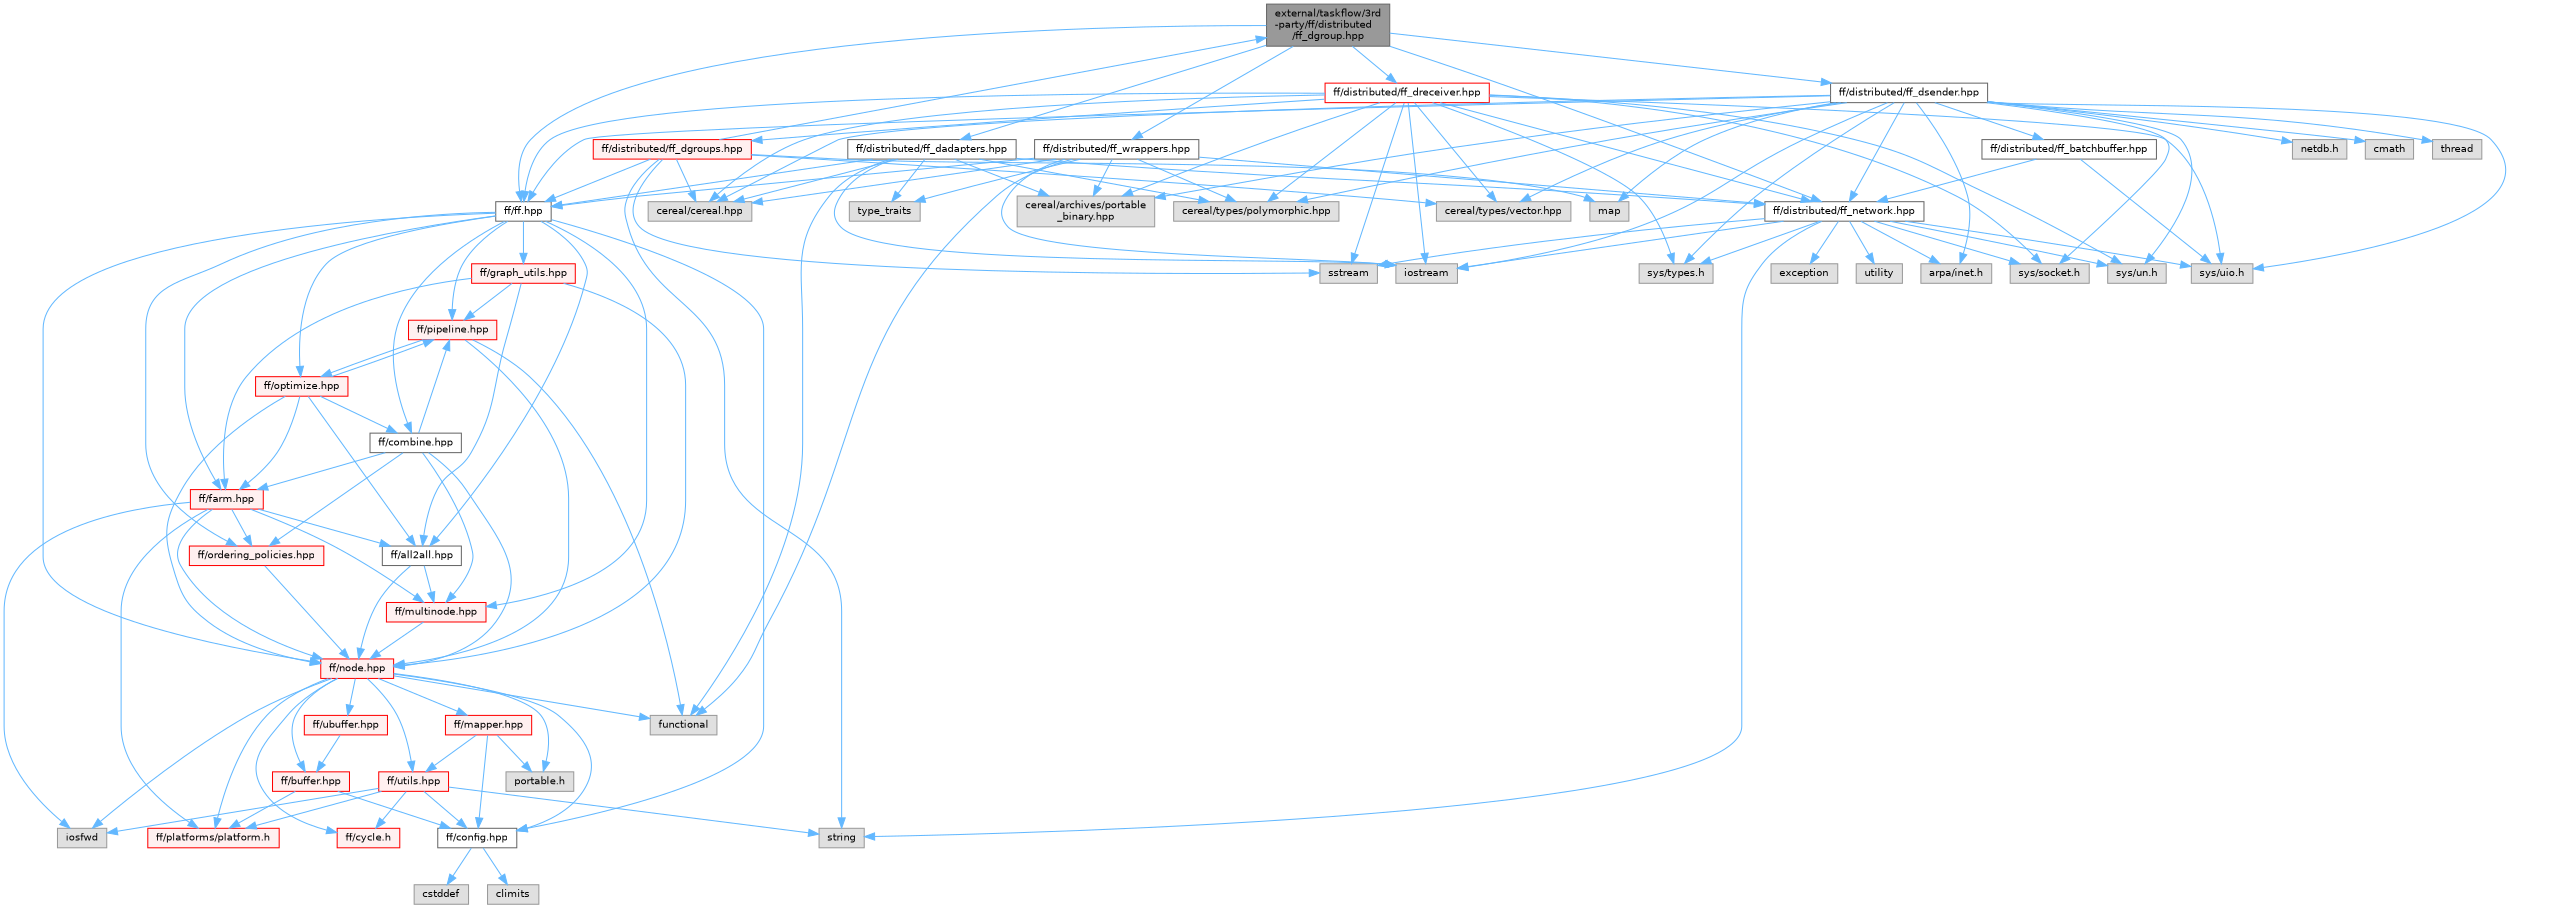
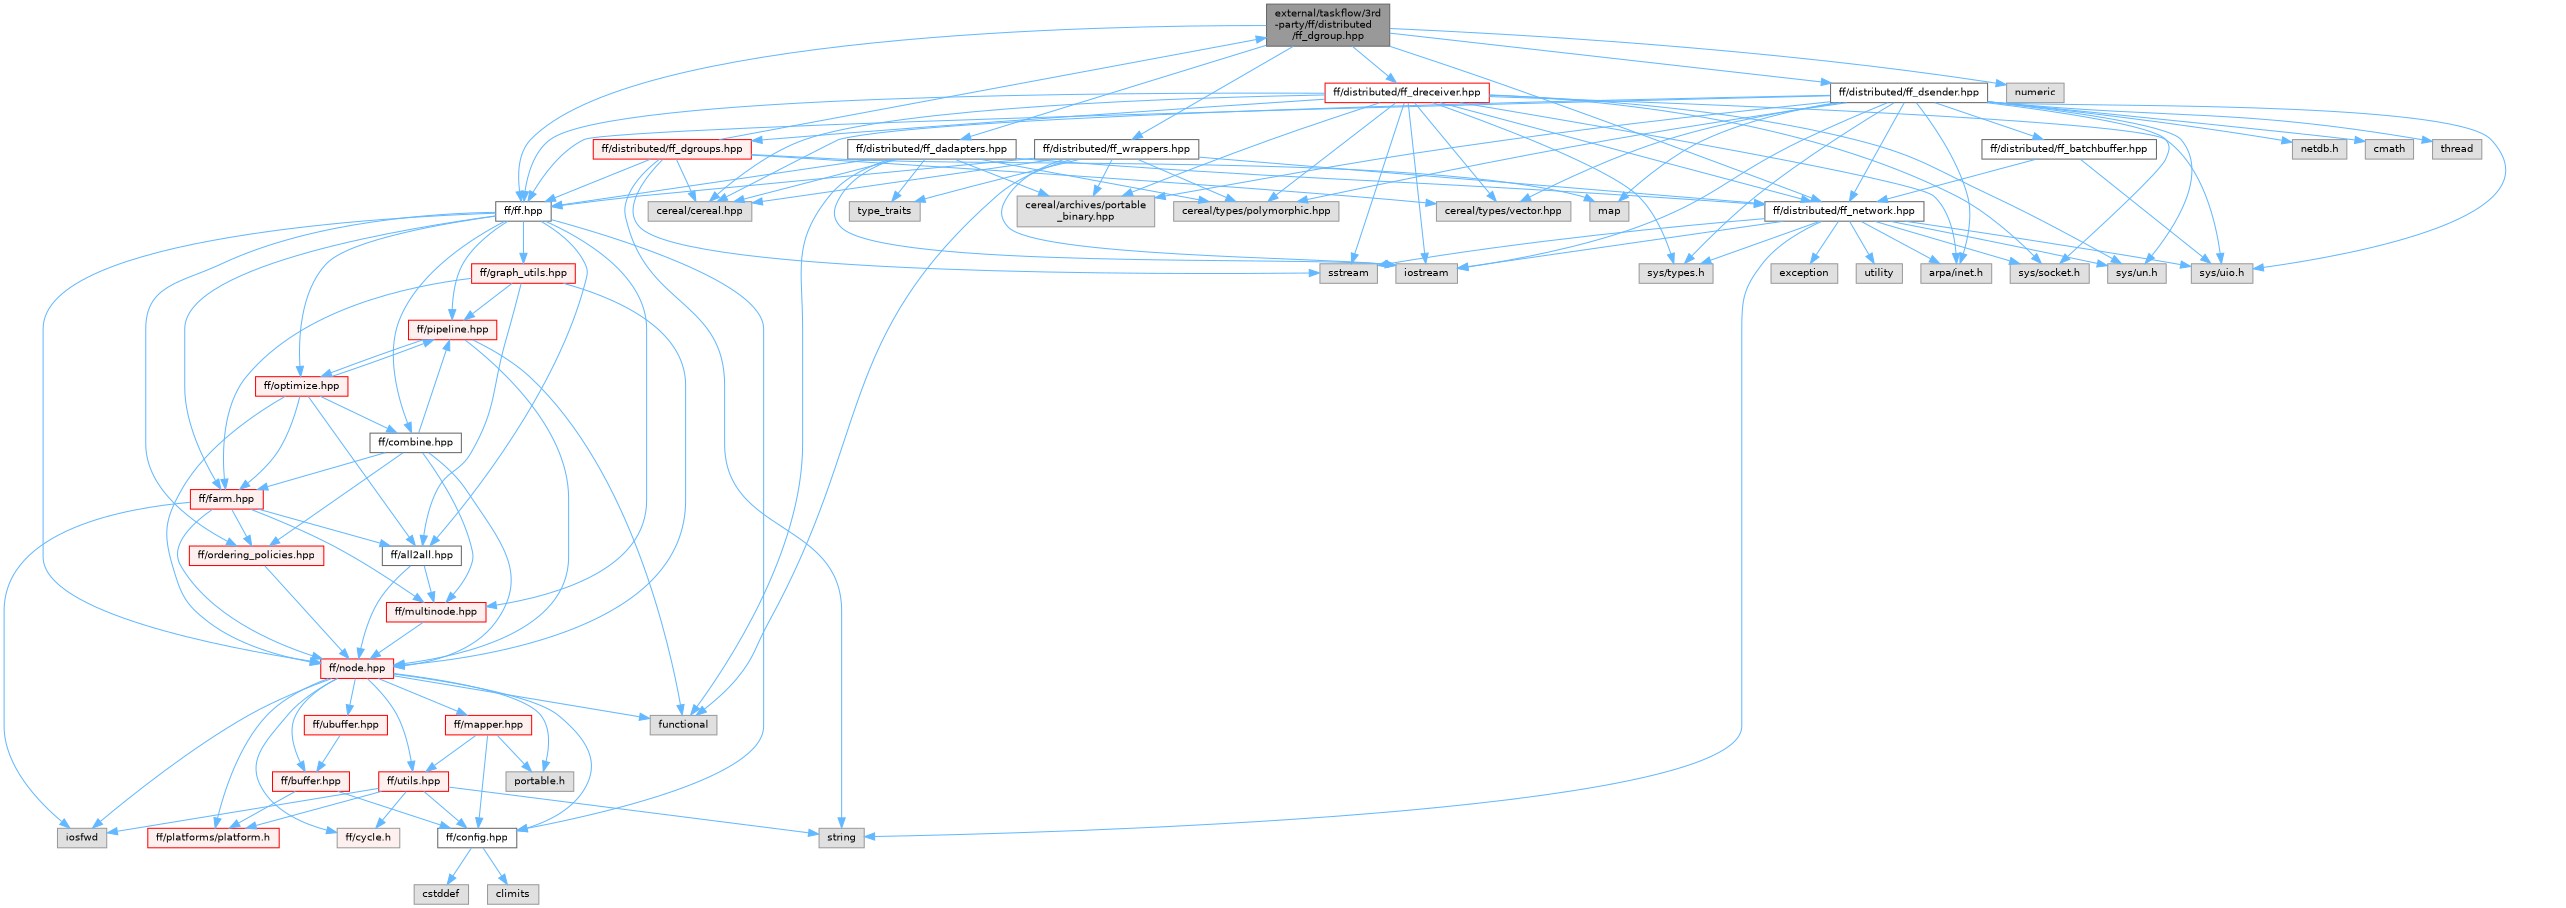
node "numeric": added
edge "ff/distributed/ff_dreceiver.hpp" -> "arpa/inet.h": added
edge "ff/farm.hpp" -> "ff/platforms/platform.h": removed
node "ff/cycle.h": color red -> grey60
